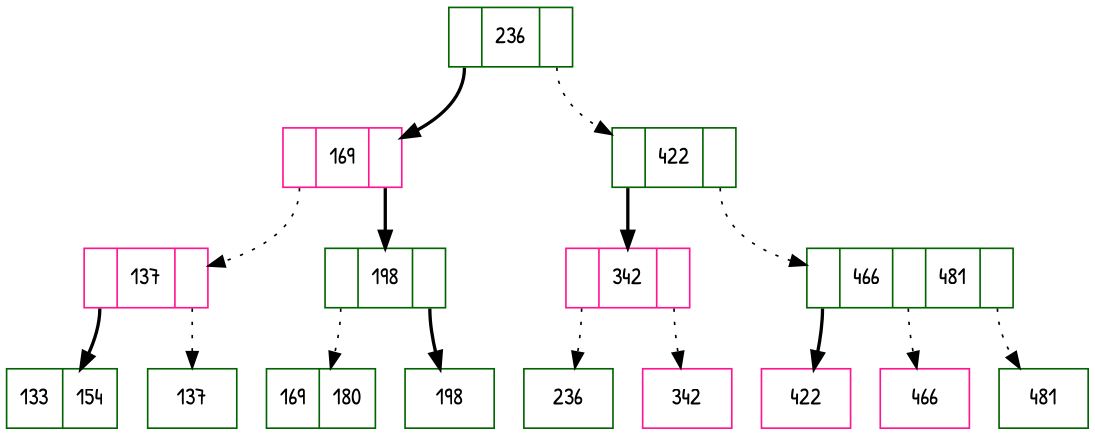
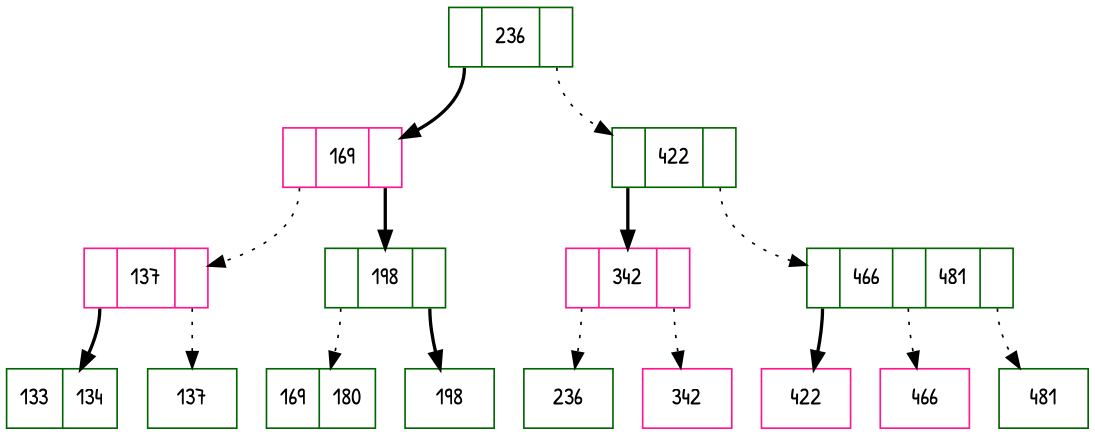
node "133": text "154" -> "134"
